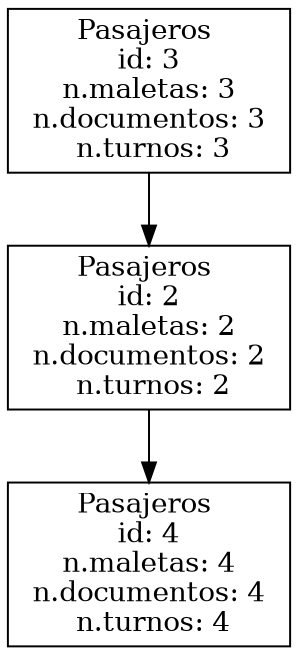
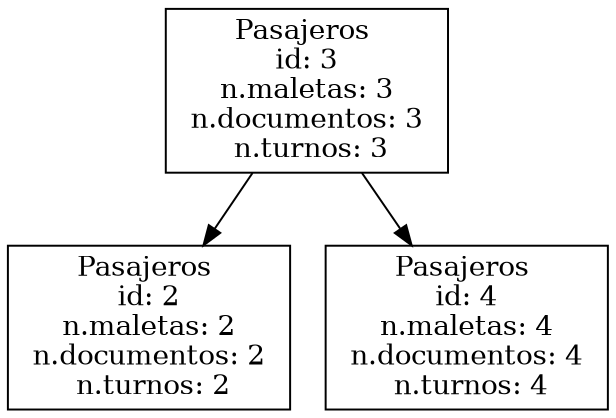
edge "Pasajeros id: 2 n.maletas: 2 n.documentos: 2 n.turnos: 2" -> "Pasajeros id: 4 n.maletas: 4 n.documentos: 4 n.turnos: 4": now "Pasajeros id: 3 n.maletas: 3 n.documentos: 3 n.turnos: 3" -> "Pasajeros id: 4 n.maletas: 4 n.documentos: 4 n.turnos: 4"
